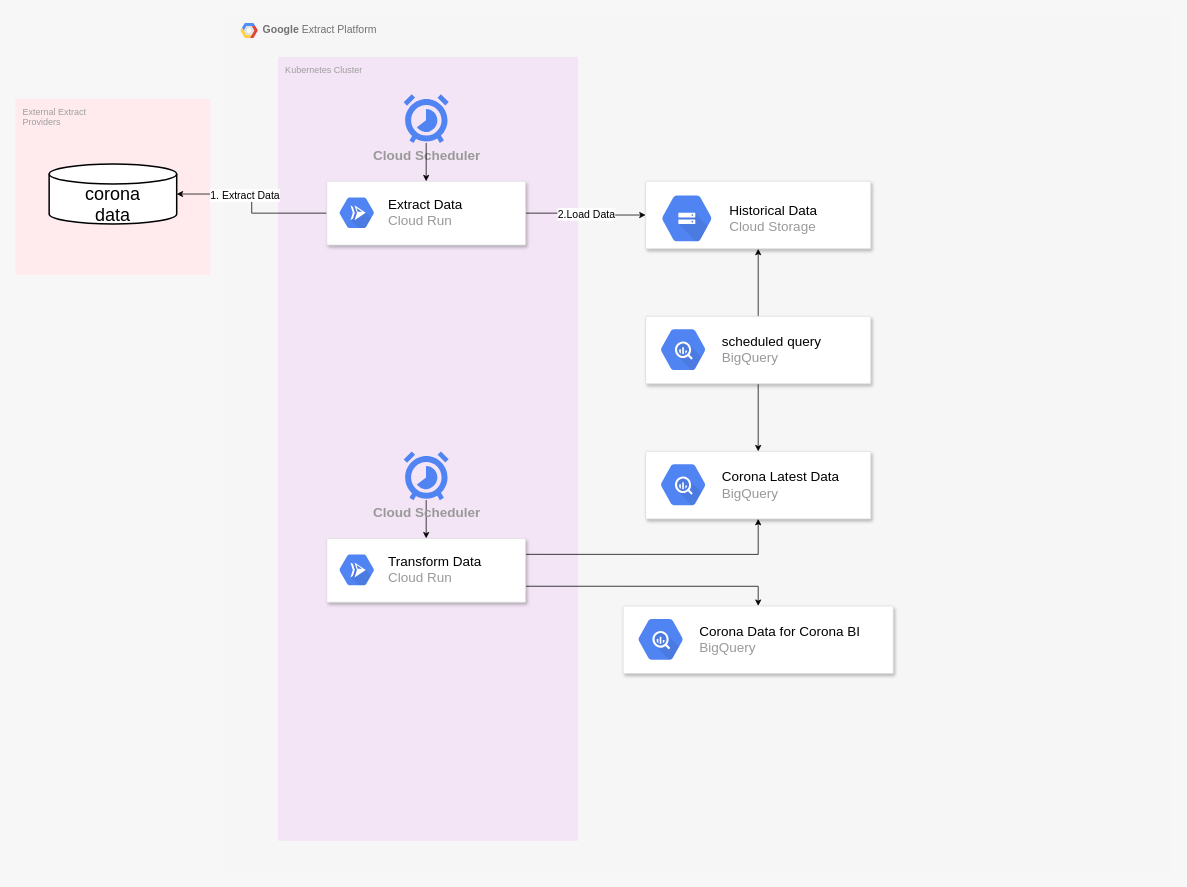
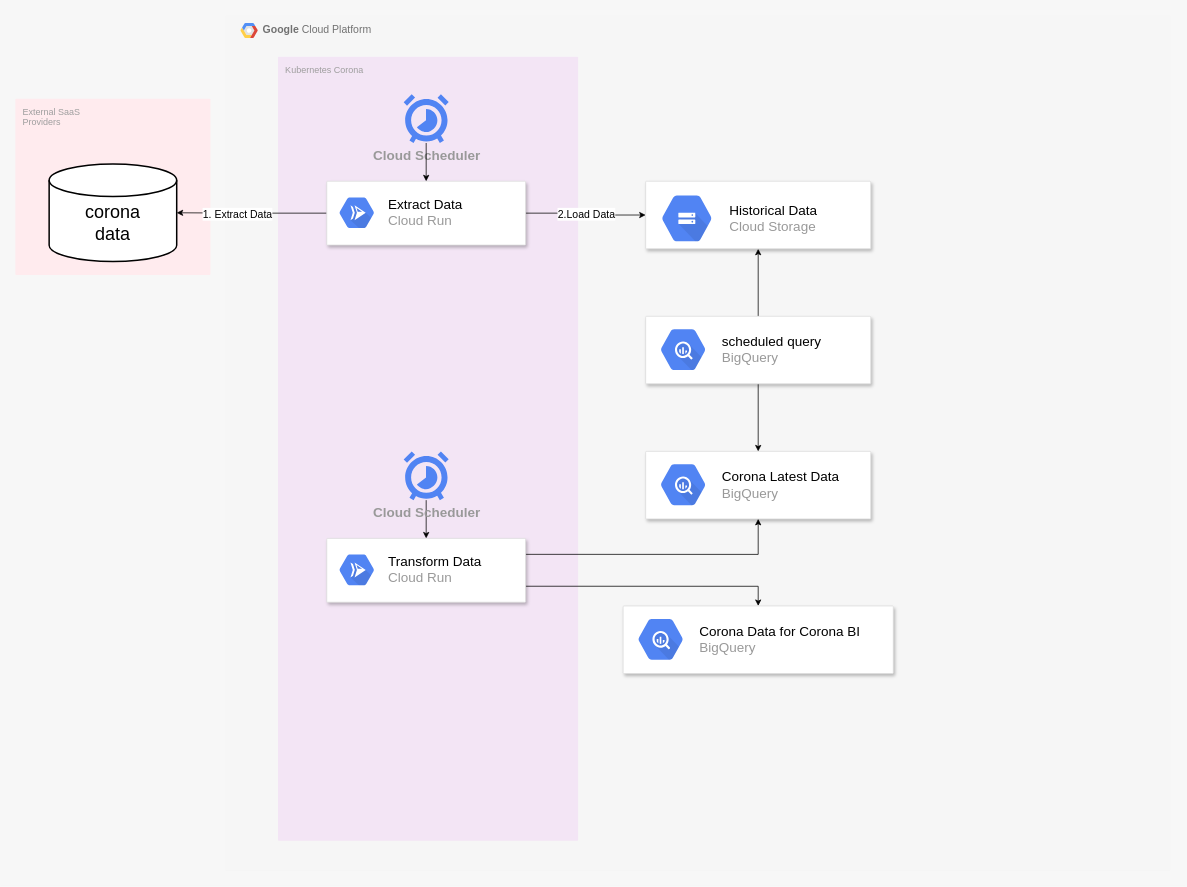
node "Google Extract Platform": label "Google Extract Platform" -> "Google Cloud Platform"
node "Kubernetes Cluster": label "Kubernetes Cluster" -> "Kubernetes Corona"
node "External Extract Providers": label "External Extract Providers" -> "External SaaS Providers"
node "corona data": size 128x60 -> 128x98
